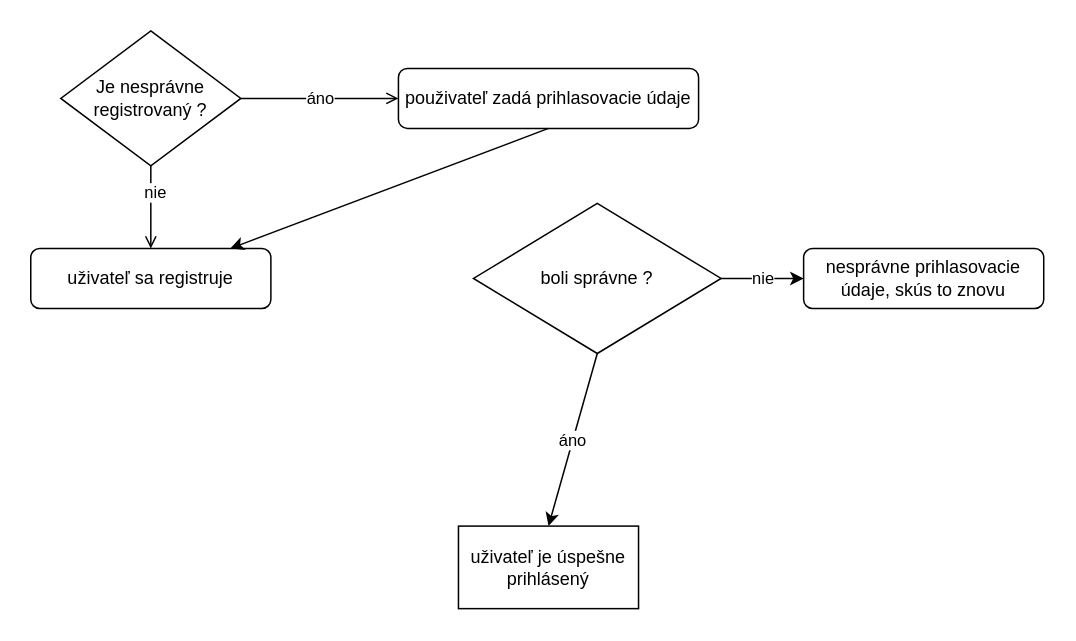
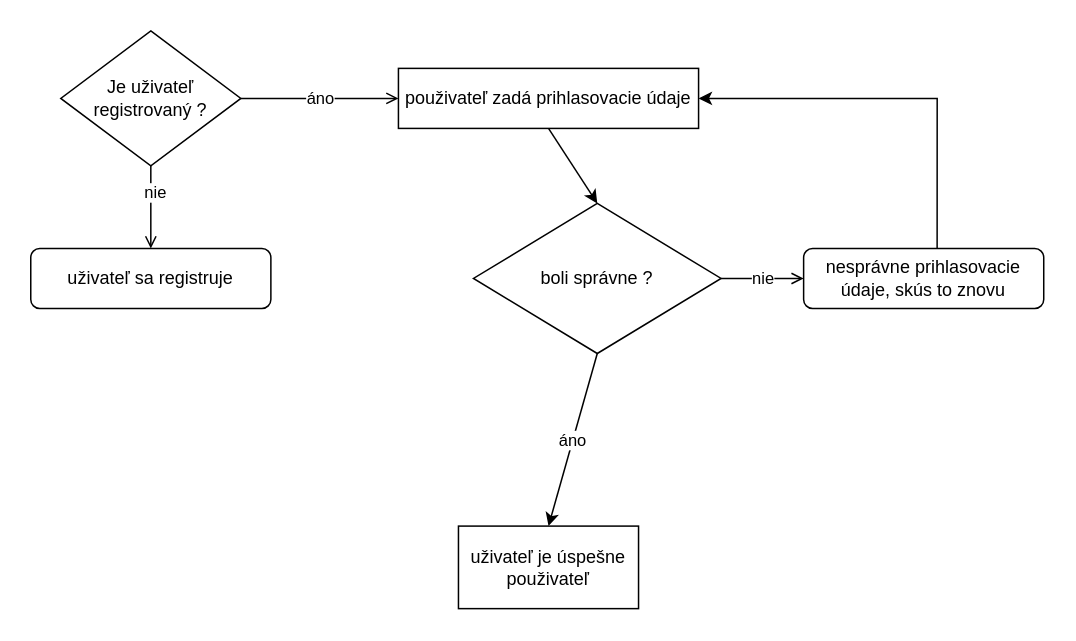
node "Je nesprávne registrovaný ?": label "Je nesprávne registrovaný ?" -> "Je uživateľ registrovaný ?"
node "použivateľ zadá prihlasovacie údaje": shape rounded rectangle -> rectangle
edge "nesprávne prihlasovacie údaje, skús to znovu" -> "použivateľ zadá prihlasovacie údaje": added
edge "použivateľ zadá prihlasovacie údaje" -> "uživateľ sa registruje": now "použivateľ zadá prihlasovacie údaje" -> "boli správne ?"
edge "boli správne ?" -> "nesprávne prihlasovacie údaje, skús to znovu": arrowhead classic -> open
node "uživateľ je úspešne prihlásený": label "uživateľ je úspešne prihlásený" -> "uživateľ je úspešne použivateľ"
